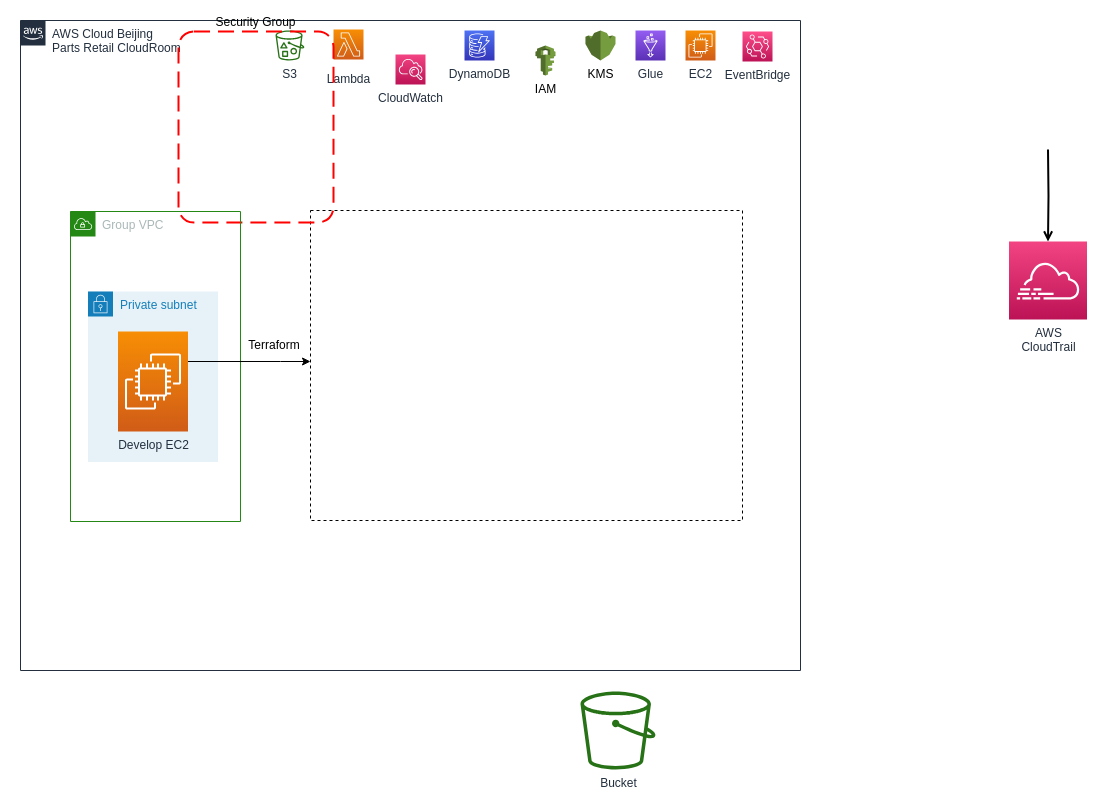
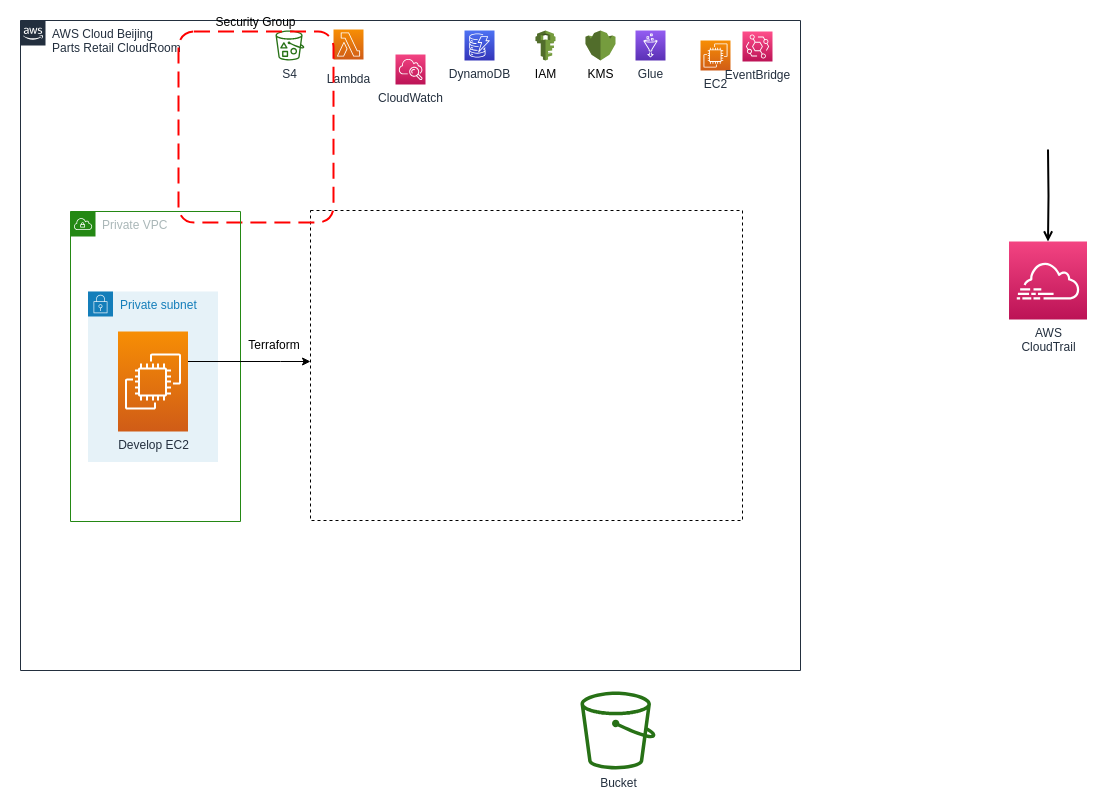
node "EC2": moved (701, 46) -> (716, 56)
node "IAM": moved (546, 61) -> (546, 46)
node "S3": label "S3" -> "S4"
node "Group VPC": label "Group VPC" -> "Private VPC"
